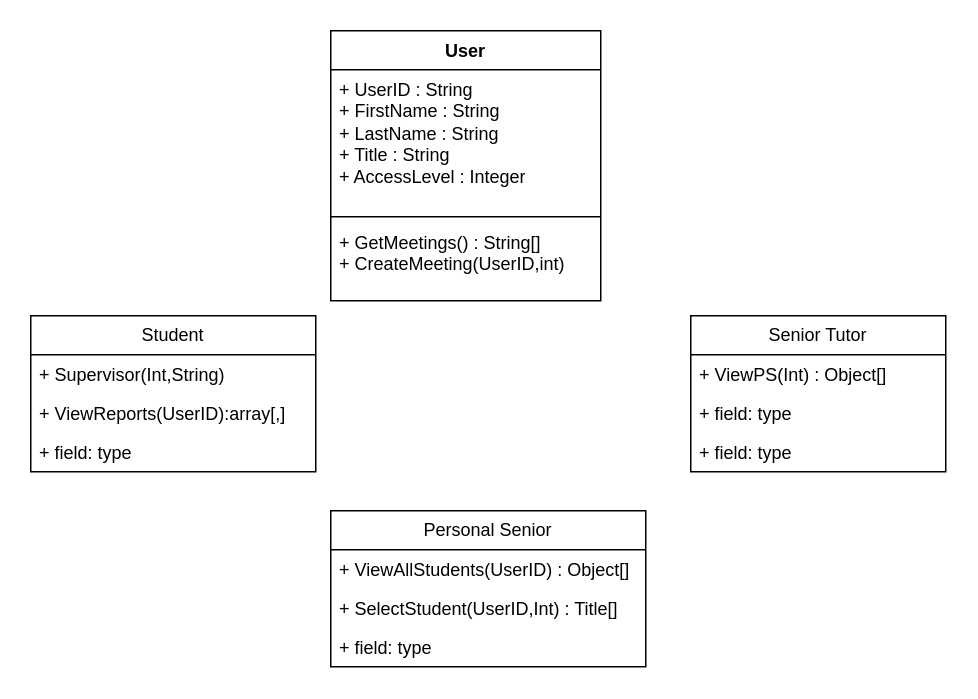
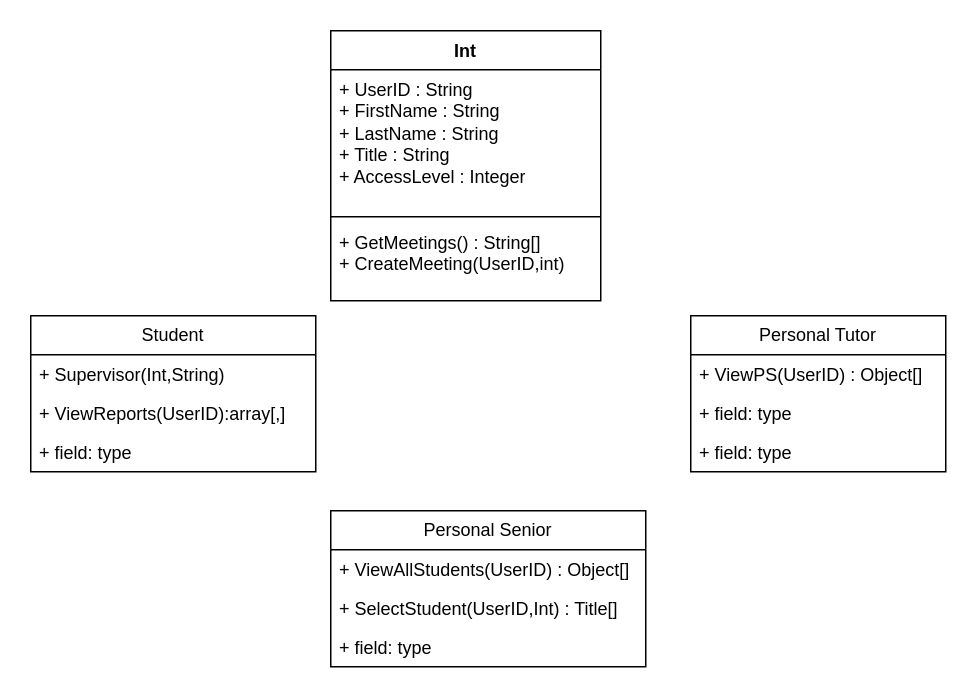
node "User": label "User" -> "Int"
node "Senior Tutor": label "Senior Tutor" -> "Personal Tutor"
node "+ ViewPS(Int) : Object[]": label "+ ViewPS(Int) : Object[]" -> "+ ViewPS(UserID) : Object[]"
